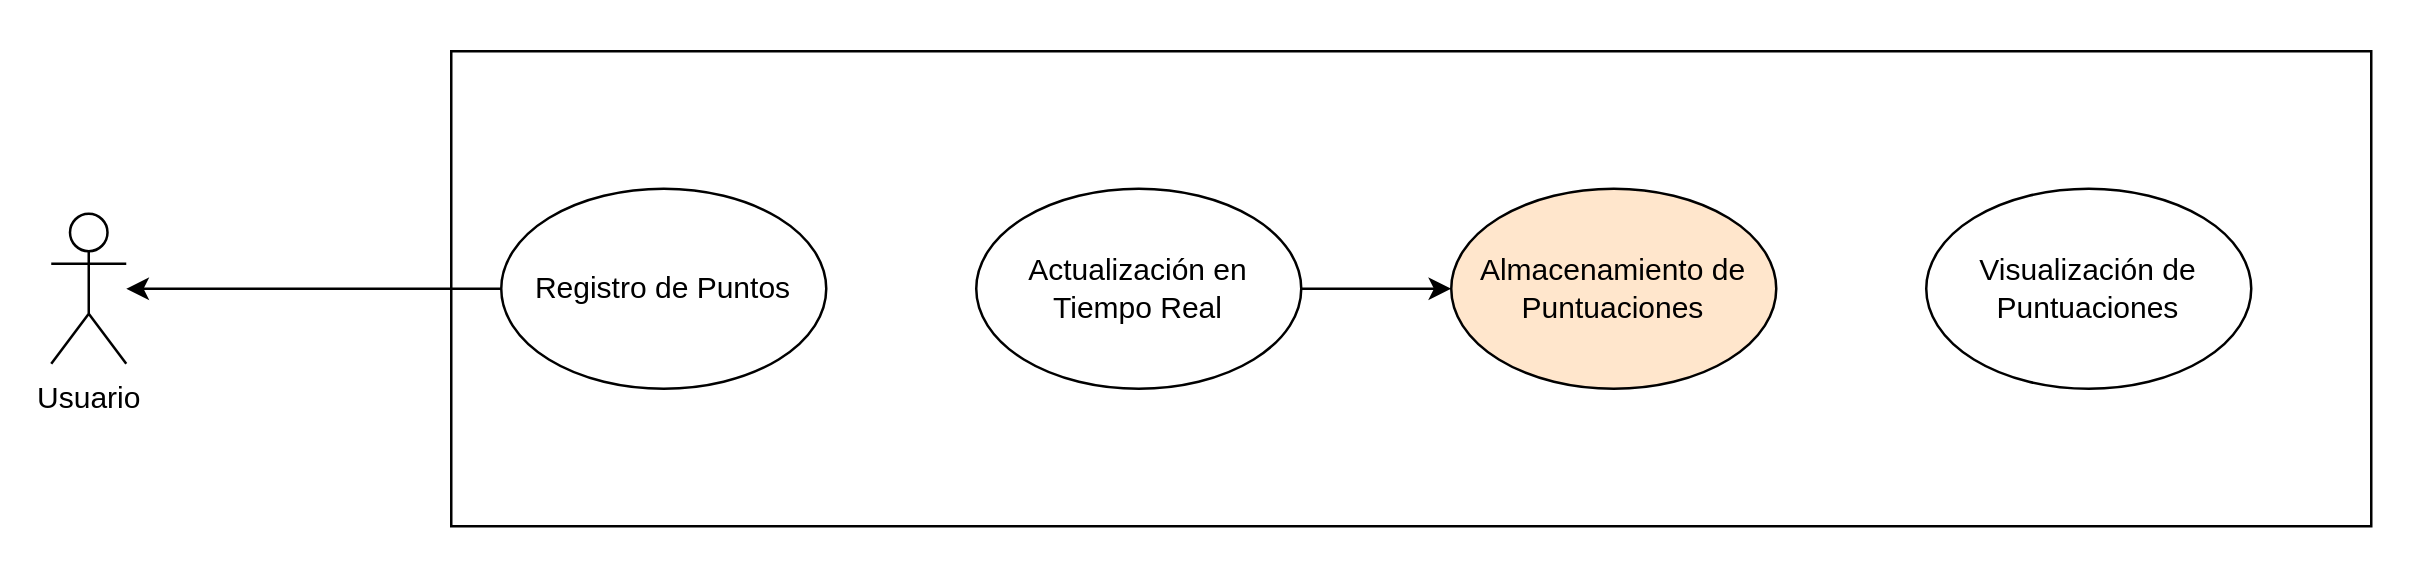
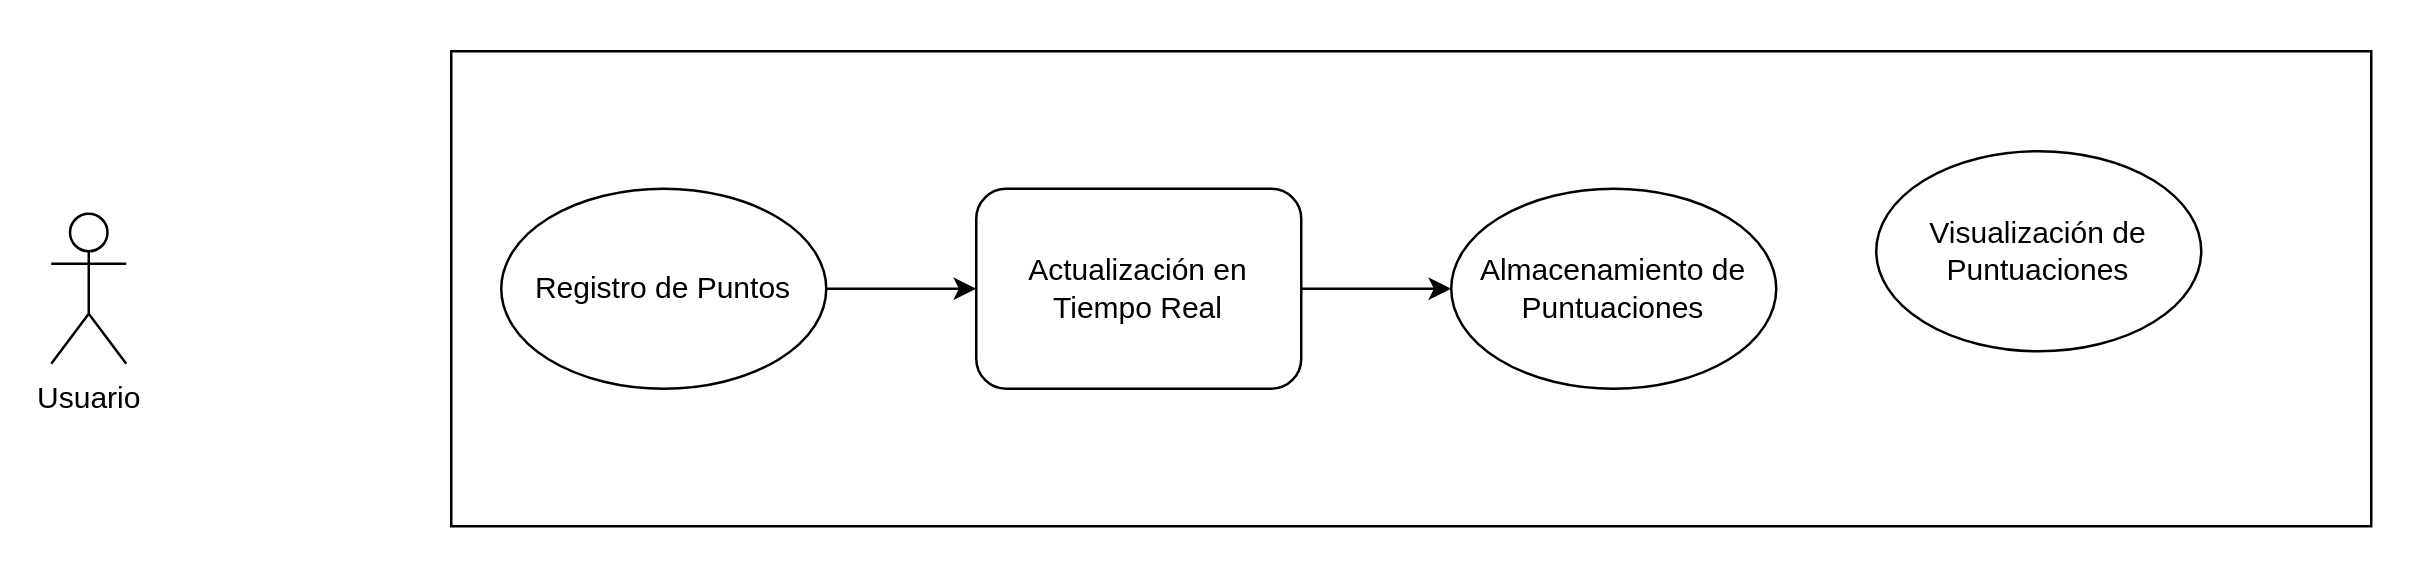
edge "Registro de Puntos" -> "Usuario": now "Registro de Puntos" -> "Actualización en Tiempo Real"
node "Actualización en Tiempo Real": shape ellipse -> rounded rectangle
node "Almacenamiento de Puntuaciones": fillcolor #ffe6cc -> #ffffff
node "Visualización de Puntuaciones": moved (2089, 289) -> (2039, 251)
